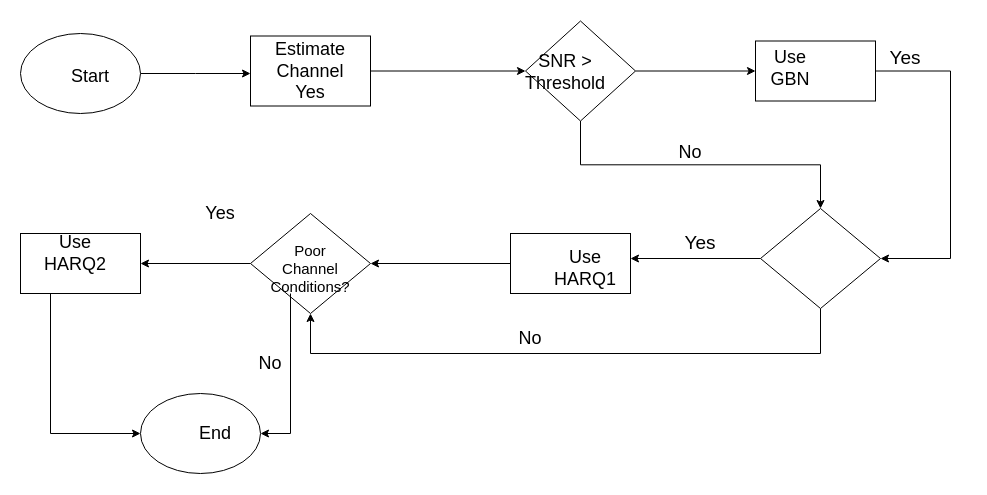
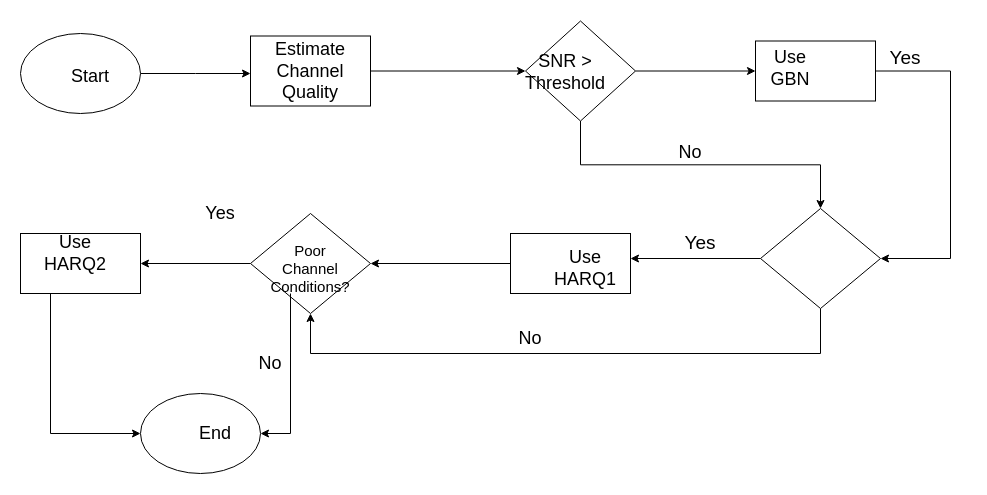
node "Estimate Channel Yes": label "Estimate Channel Yes" -> "Estimate Channel Quality"
